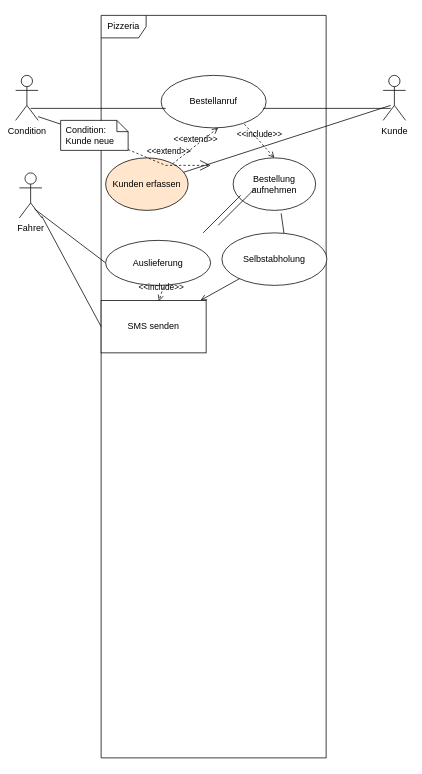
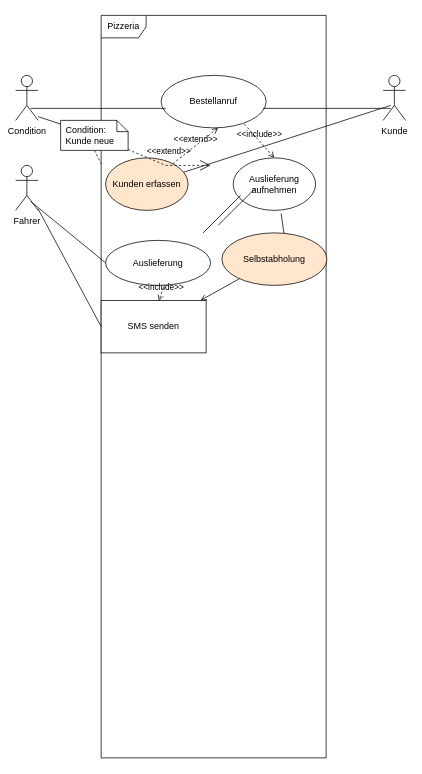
edge "Condition: Kunde neue" -- "Pizzeria": added
node "Bestellung aufnehmen": label "Bestellung aufnehmen" -> "Auslieferung aufnehmen"
node "Fahrer": moved (30, 195) -> (27, 188)
node "Selbstabholung": fillcolor #ffffff -> #ffe6cc
